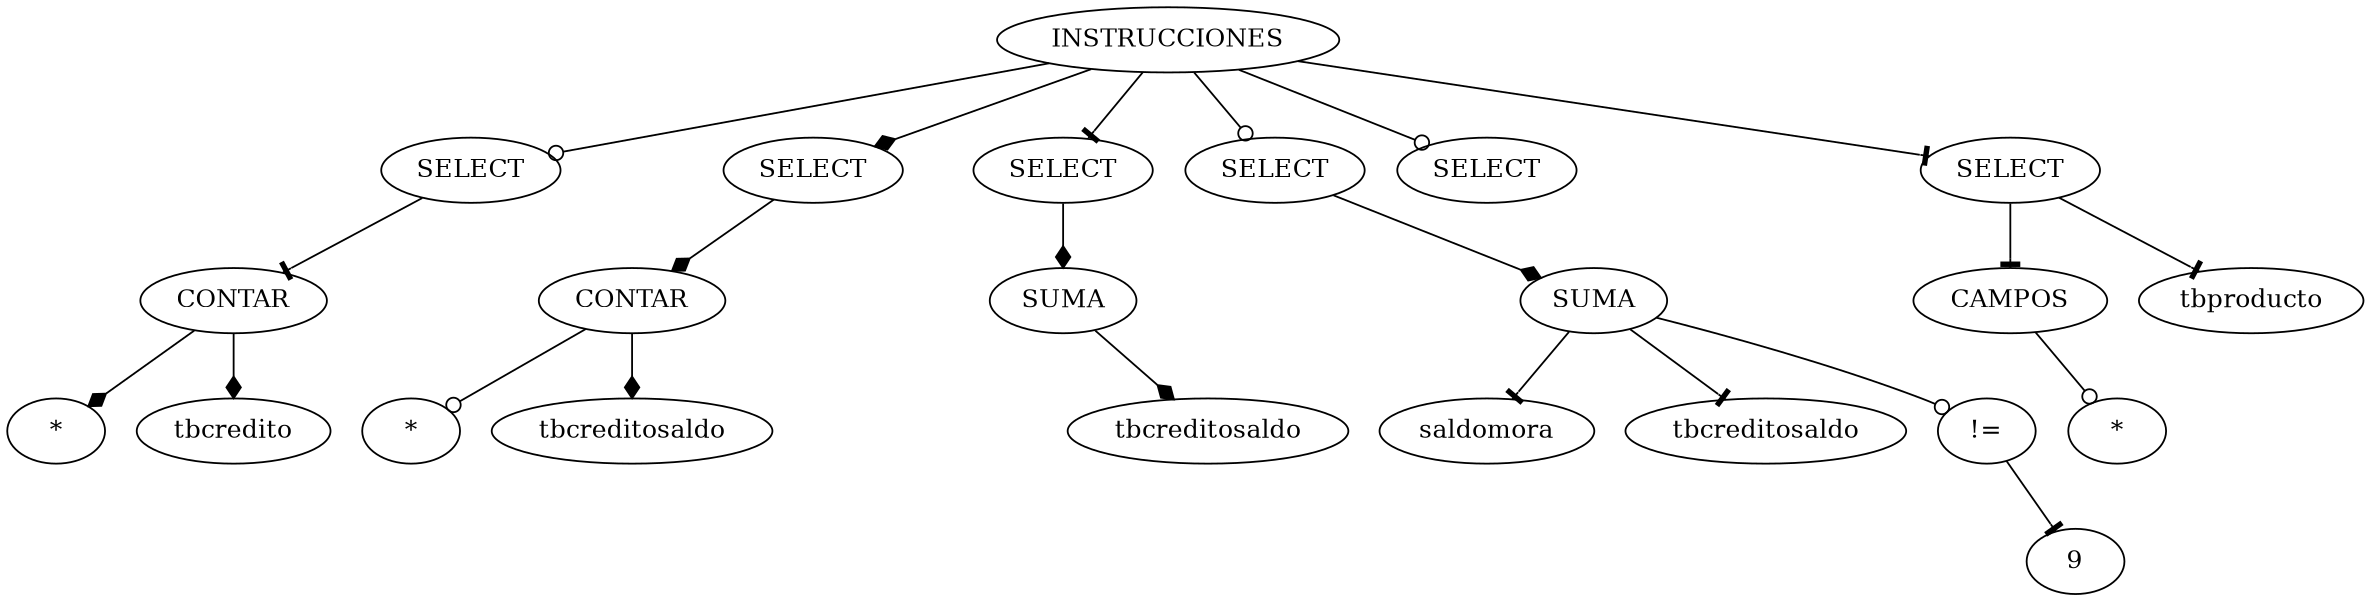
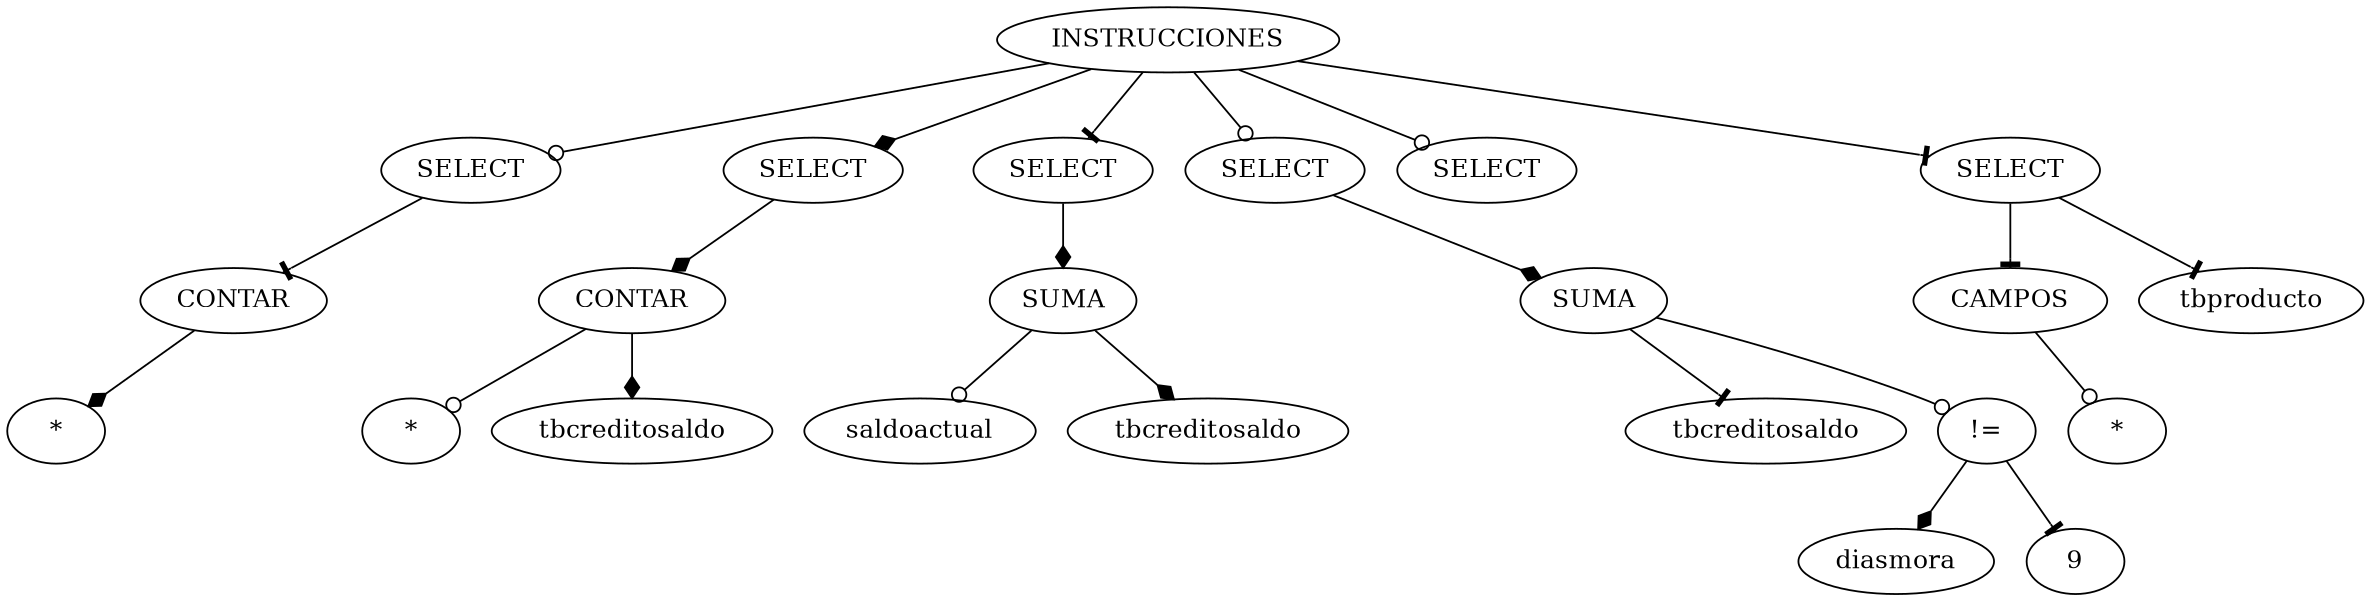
node "tbcredito": removed
node "saldoactual": added
node "saldomora": removed
node "diasmora": added
